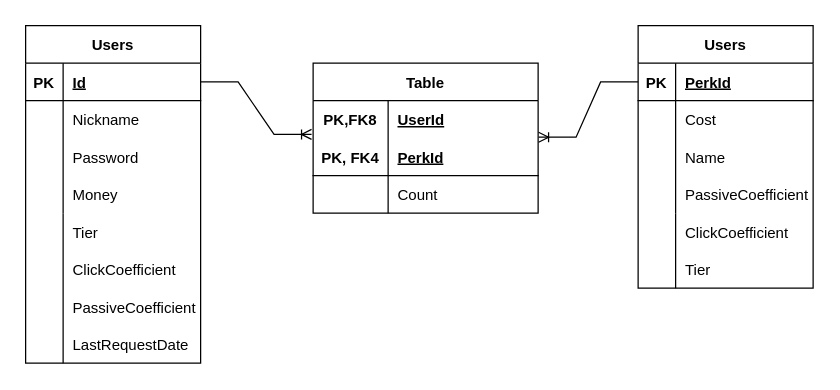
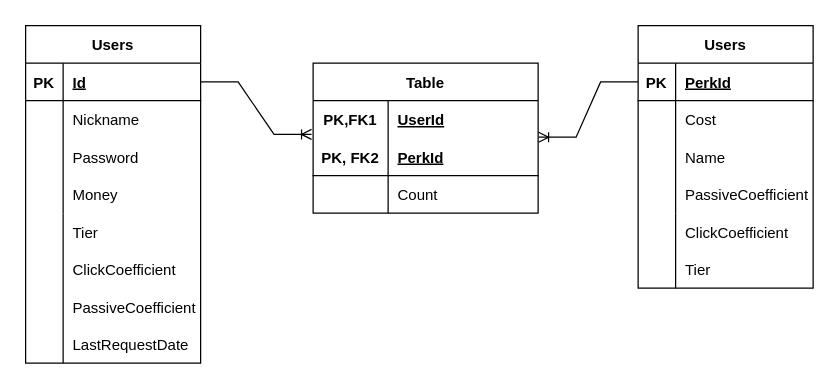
node "PK,FK8": label "PK,FK8" -> "PK,FK1"
node "PK, FK4": label "PK, FK4" -> "PK, FK2"
